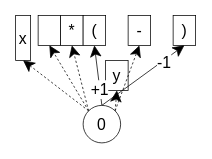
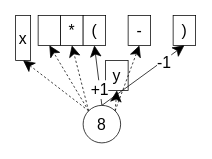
node "0": label "0" -> "8"
